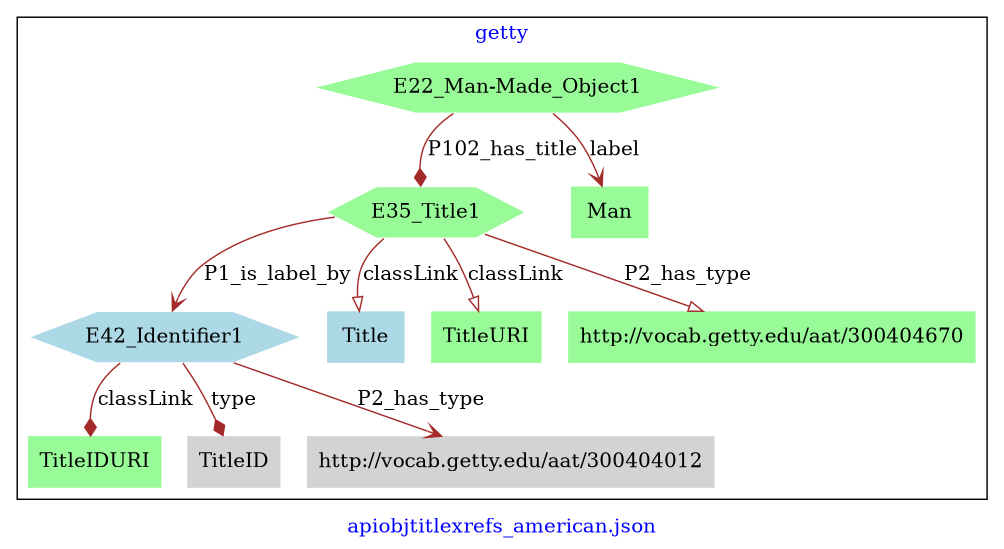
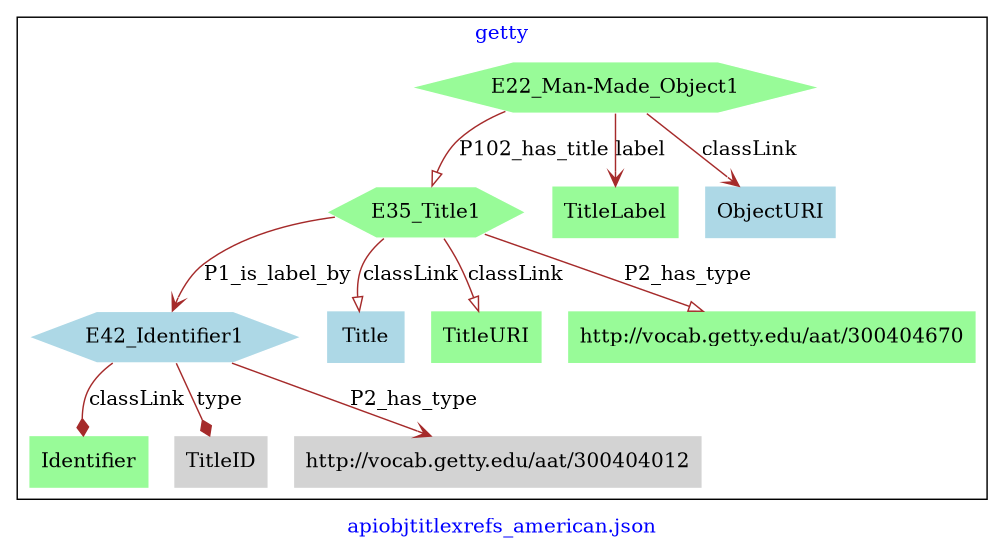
edge "E22_Man-Made_Object1" -> "E35_Title1": arrowhead diamond -> onormal
node "Man": label "Man" -> "TitleLabel"
node "ObjectURI": added
node "TitleIDURI": label "TitleIDURI" -> "Identifier"
